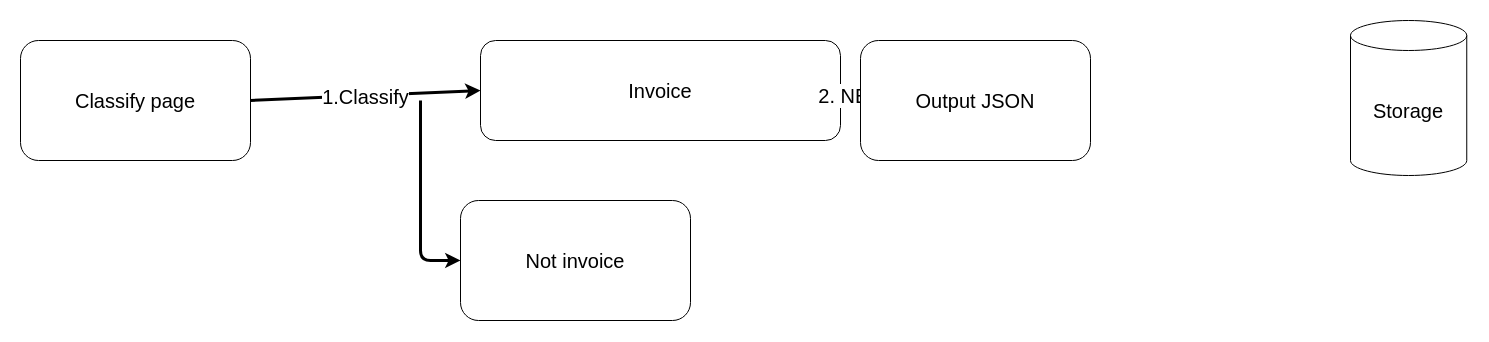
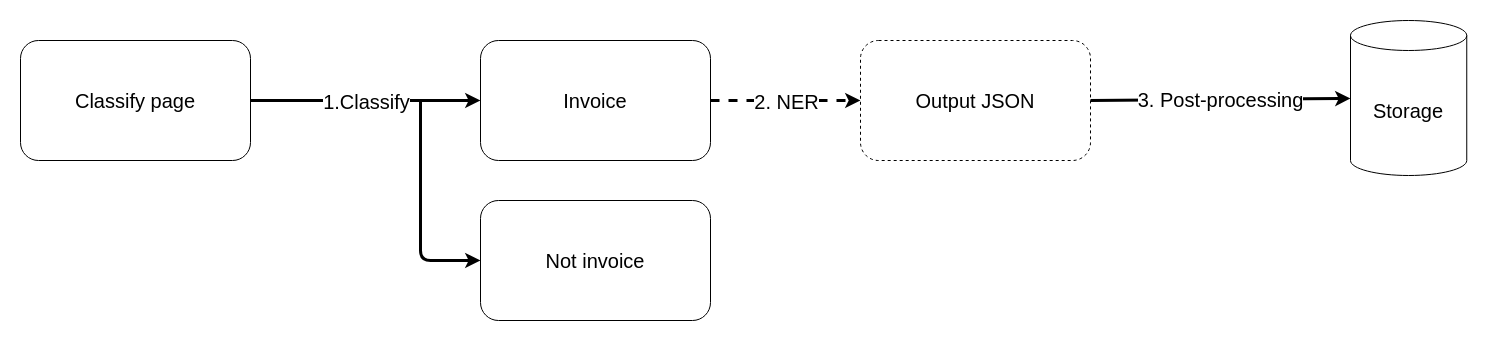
node "Invoice": size 360x100 -> 230x120
edge "Output JSON" -> "Storage": added, label "3. Post-processing"
node "Output JSON": style solid -> dashed
node "Not invoice": moved (576, 261) -> (596, 261)
